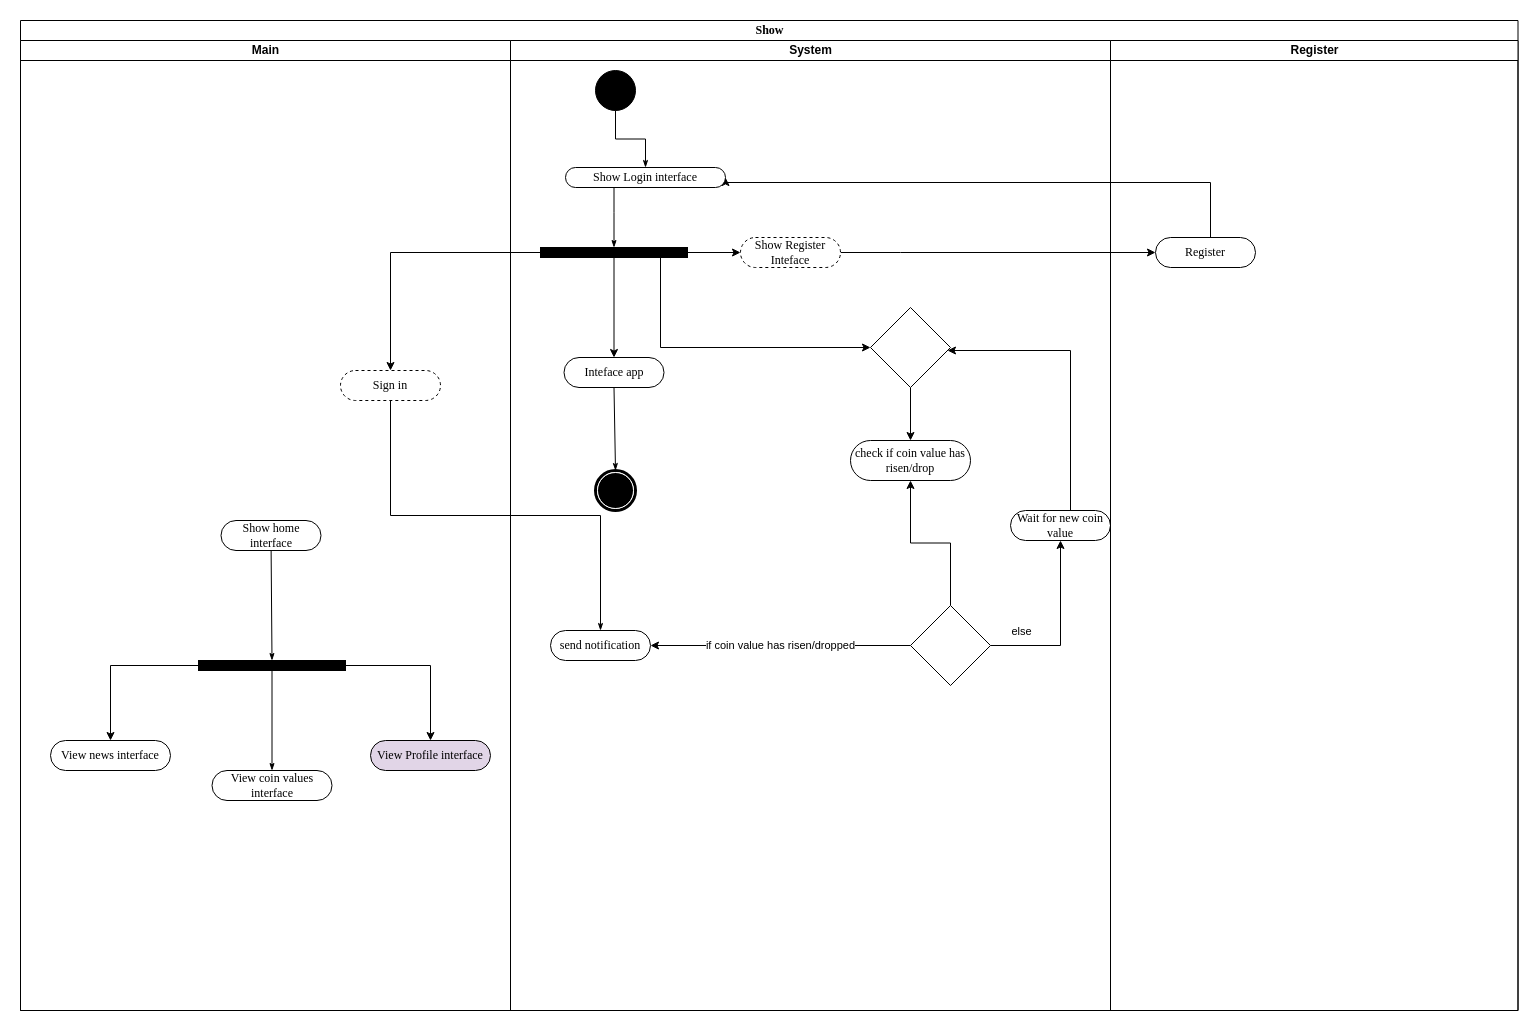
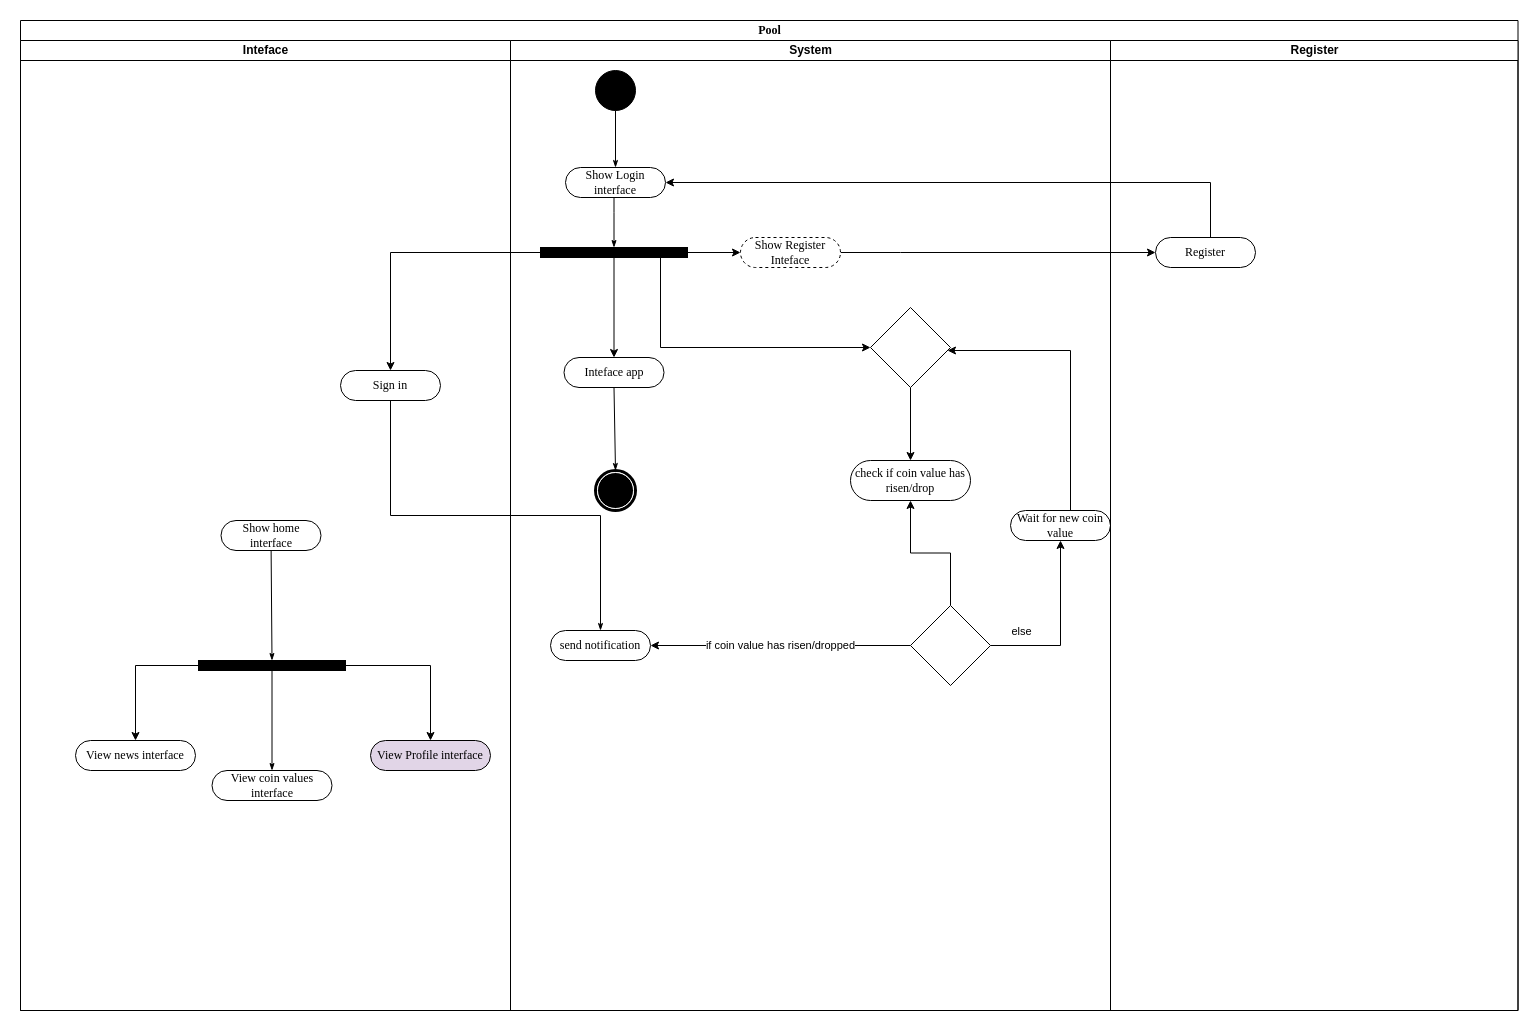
node "Show": label "Show" -> "Pool"
node "Main": label "Main" -> "Inteface"
node "Show Login interface": size 160x20 -> 100x30
node "Sign in": style dashed -> solid
node "check if coin value has risen/drop": moved (911, 461) -> (911, 481)
node "View news interface": moved (111, 756) -> (136, 756)
